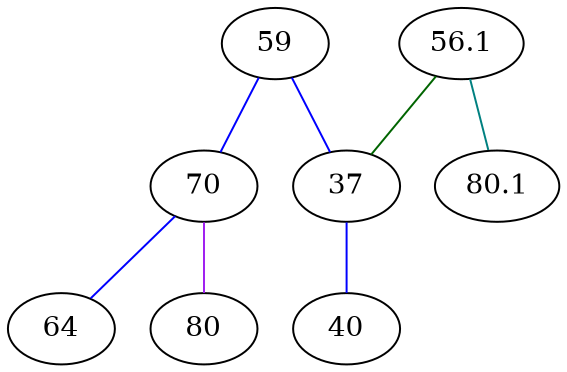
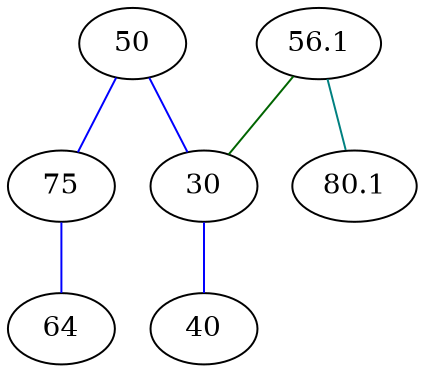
node "59": label "59" -> "50"
node "70": label "70" -> "75"
node "37": label "37" -> "30"
node "80": removed
